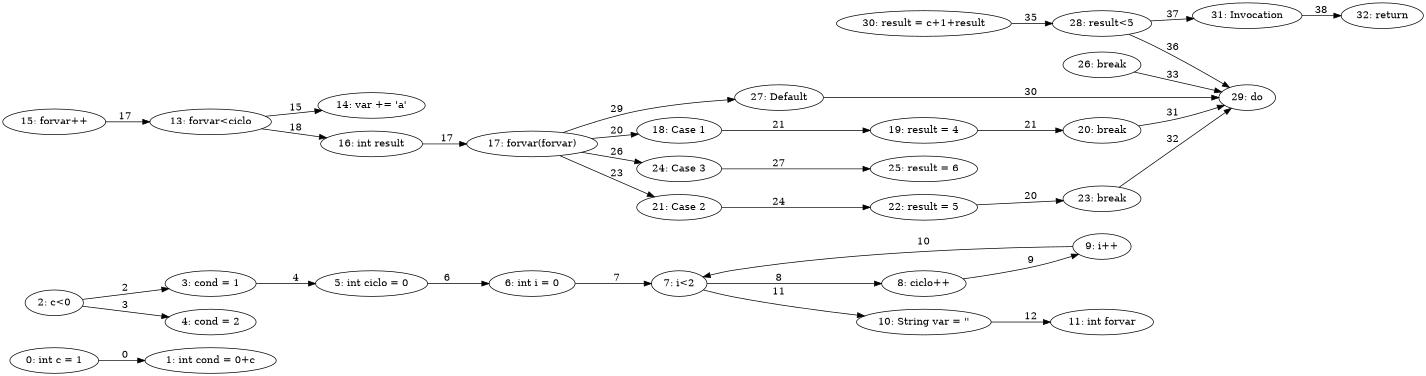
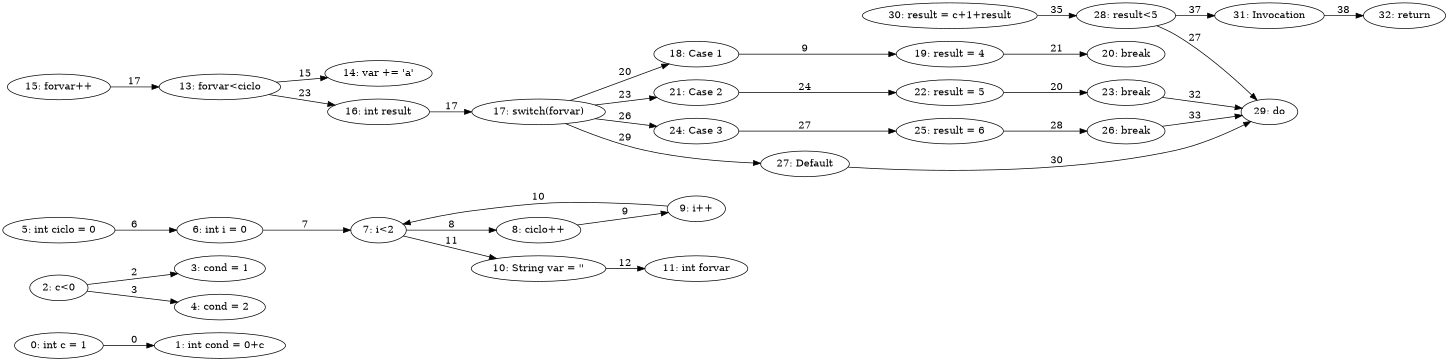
edge "28: result<5" -> "29: do": label "36" -> "27"
edge "20: break" -> "29: do": removed, label "31"
edge "18: Case 1" -> "19: result = 4": label "21" -> "9"
edge "13: forvar<ciclo" -> "16: int result": label "18" -> "23"
edge "25: result = 6" -> "26: break": added, label "28"
node "17: forvar(forvar)": label "17: forvar(forvar)" -> "17: switch(forvar)"
edge "3: cond = 1" -> "5: int ciclo = 0": removed, label "4"
